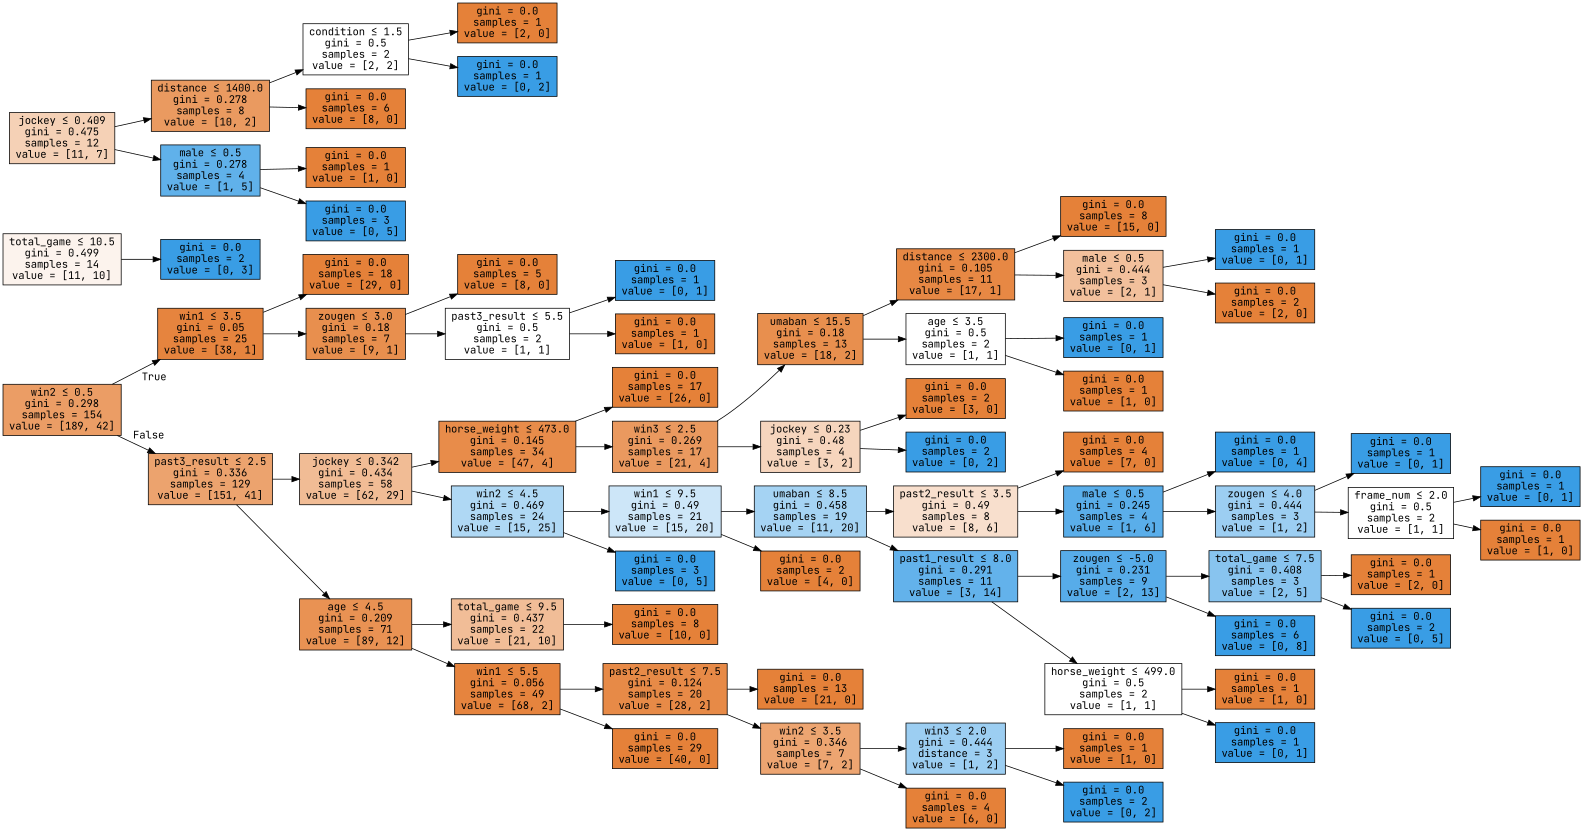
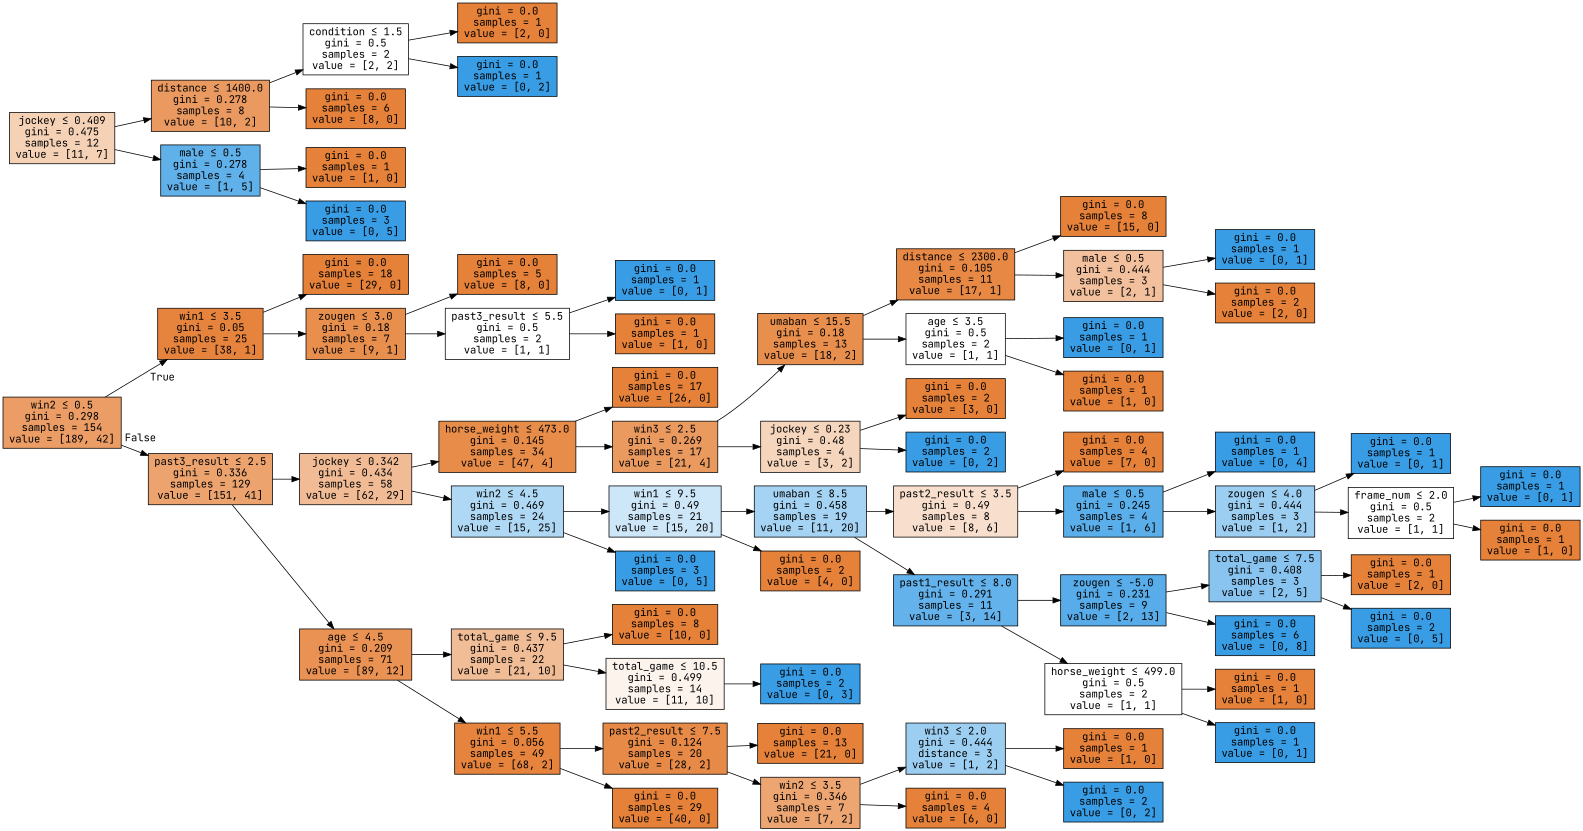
edge "total_game ≤ 9.5" -> "total_game ≤ 10.5": added
